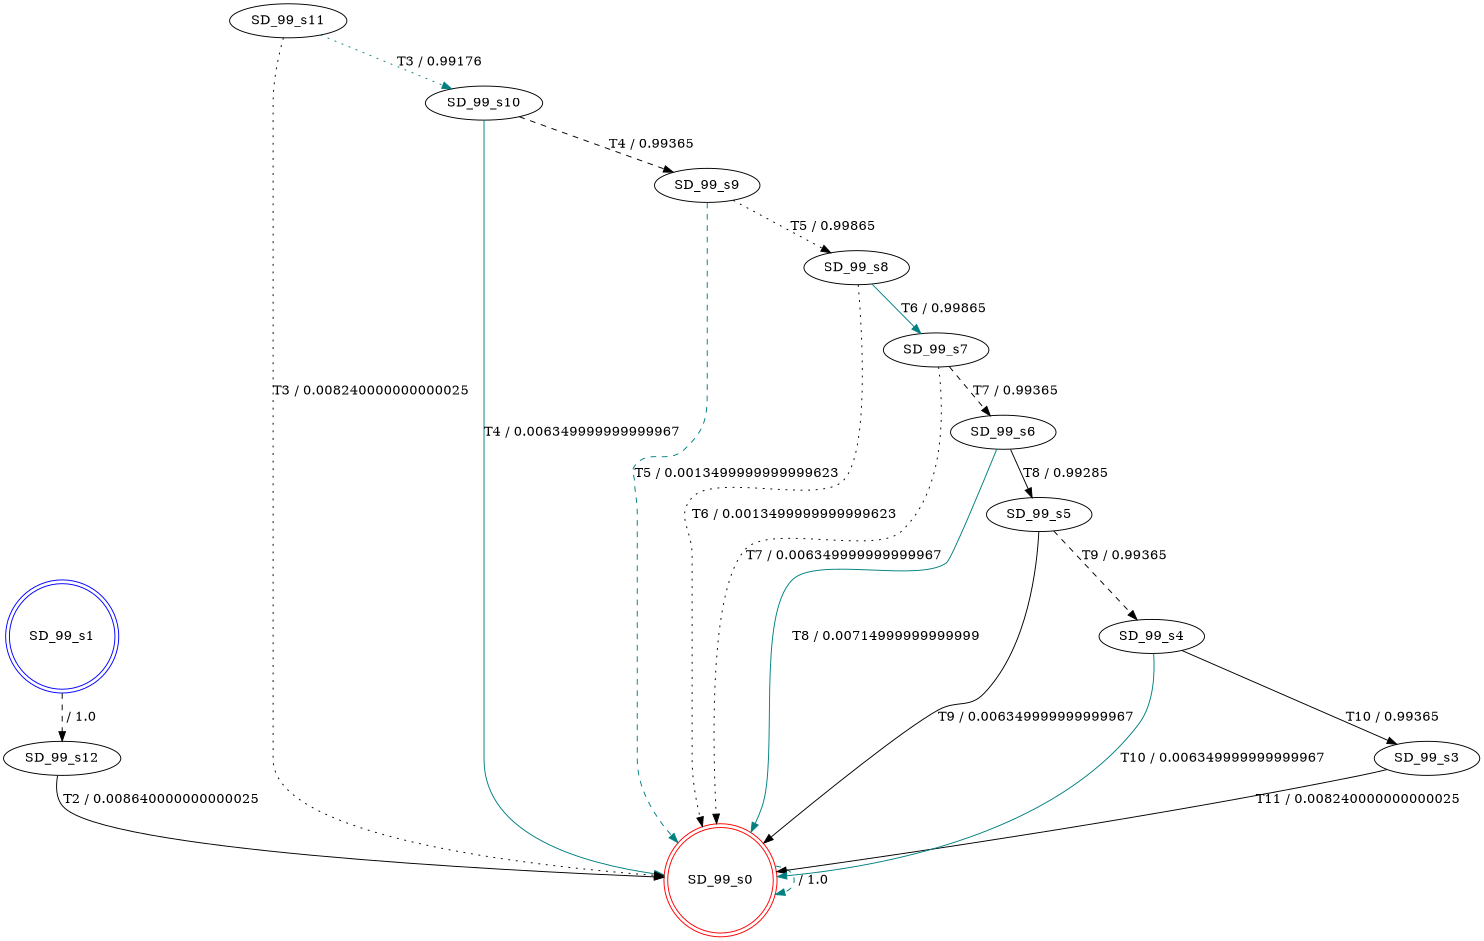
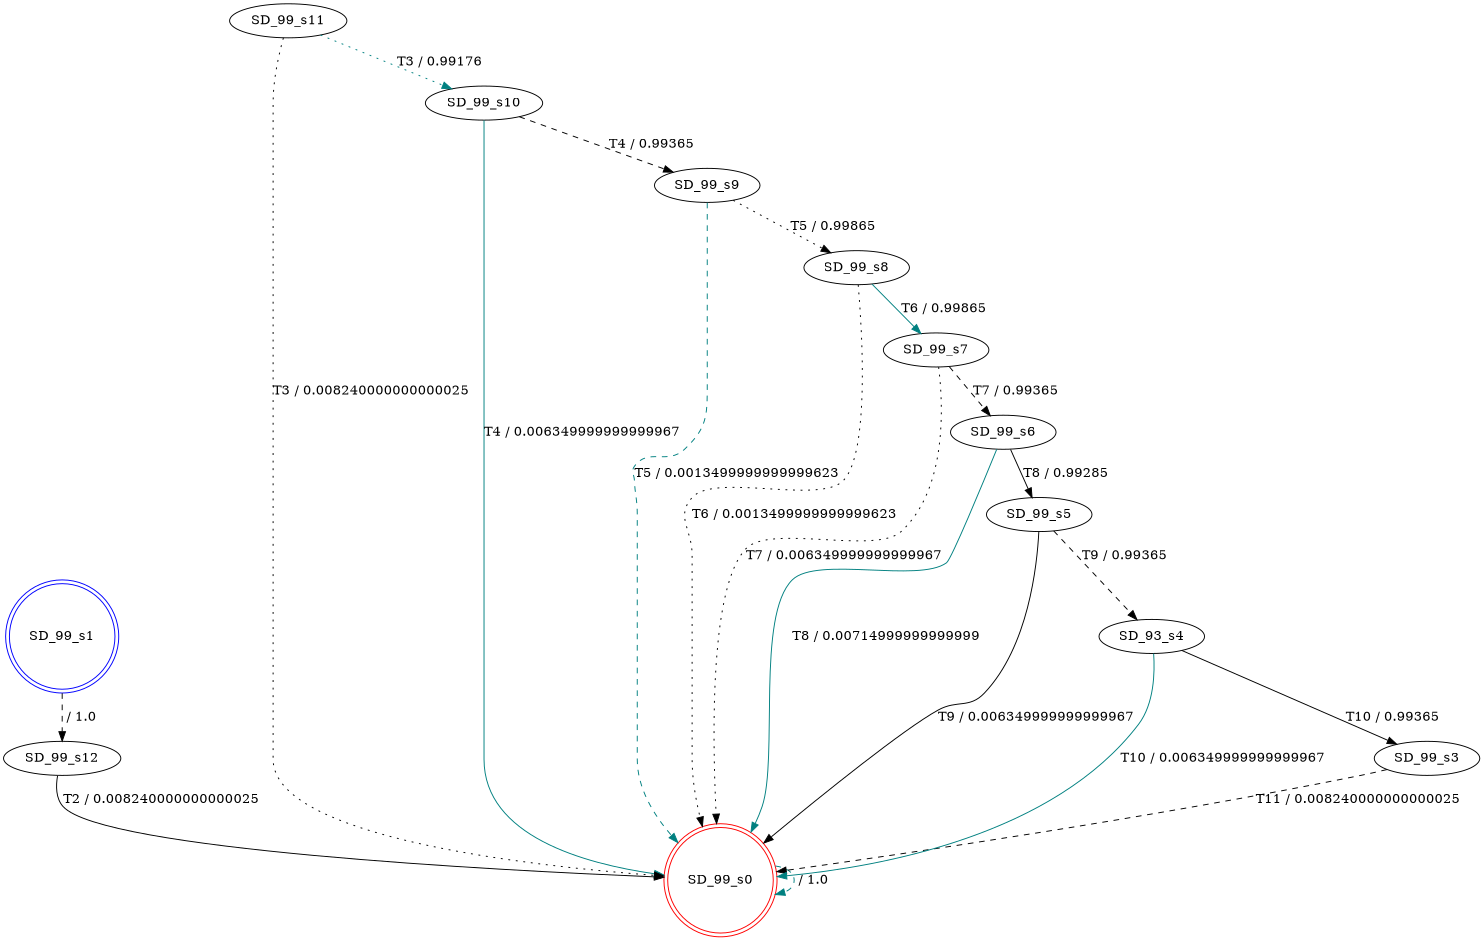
node "SD_99_s4": label "SD_99_s4" -> "SD_93_s4"
edge "SD_99_s12" -> "SD_99_s0": label "T2 / 0.008640000000000025" -> "T2 / 0.008240000000000025"
edge "SD_99_s3" -> "SD_99_s0": style solid -> dashed
